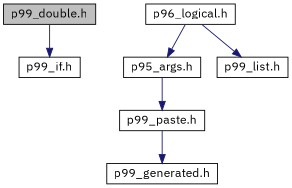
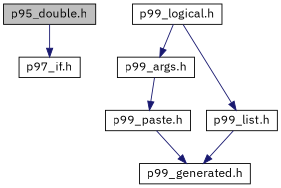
node "p99_double.h": label "p99_double.h" -> "p95_double.h"
node "p96_logical.h": label "p96_logical.h" -> "p99_logical.h"
node "p99_if.h": label "p99_if.h" -> "p97_if.h"
node "p95_args.h": label "p95_args.h" -> "p99_args.h"
edge "p99_list.h" -> "p99_generated.h": added
